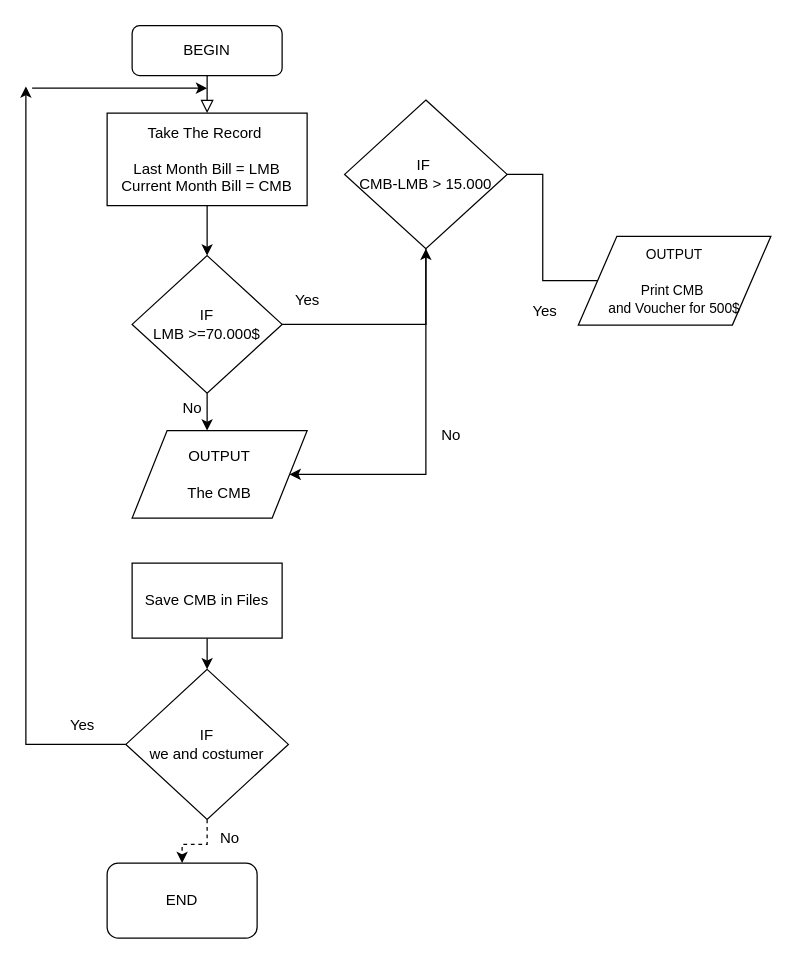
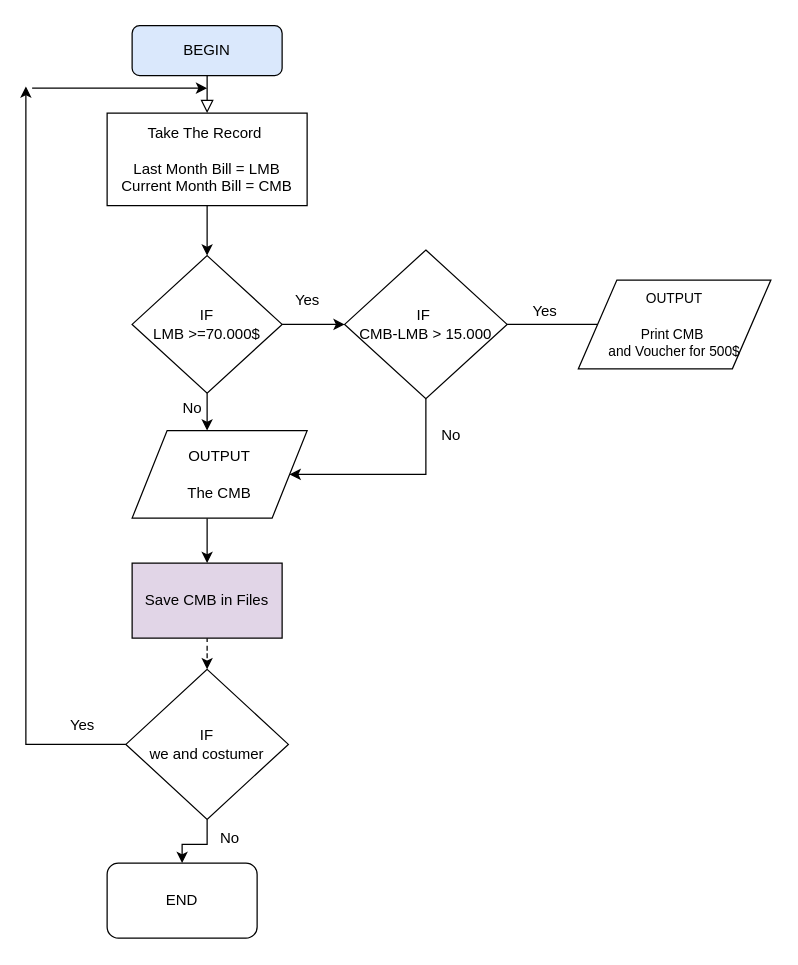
node "BEGIN": fillcolor #ffffff -> #dae8fc
node "IF CMB-LMB > 15.000": moved (426, 174) -> (426, 324)
node "OUTPUT Print CMB and Voucher for 500$": moved (674, 281) -> (674, 324)
edge "OUTPUT The CMB" -> "Save CMB in Files": added
node "Save CMB in Files": fillcolor #ffffff -> #e1d5e7
edge "Save CMB in Files" -> "IF we and costumer": style solid -> dashed
edge "IF we and costumer" -> "END": style dashed -> solid
